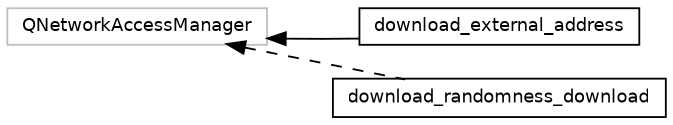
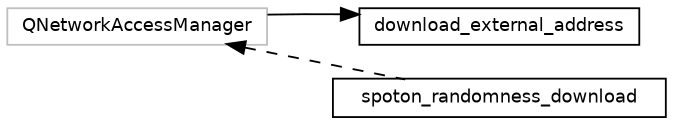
edge "download_external_address" -> "QNetworkAccessManager": reversed
node "download_randomness_download": label "download_randomness_download" -> "spoton_randomness_download"
